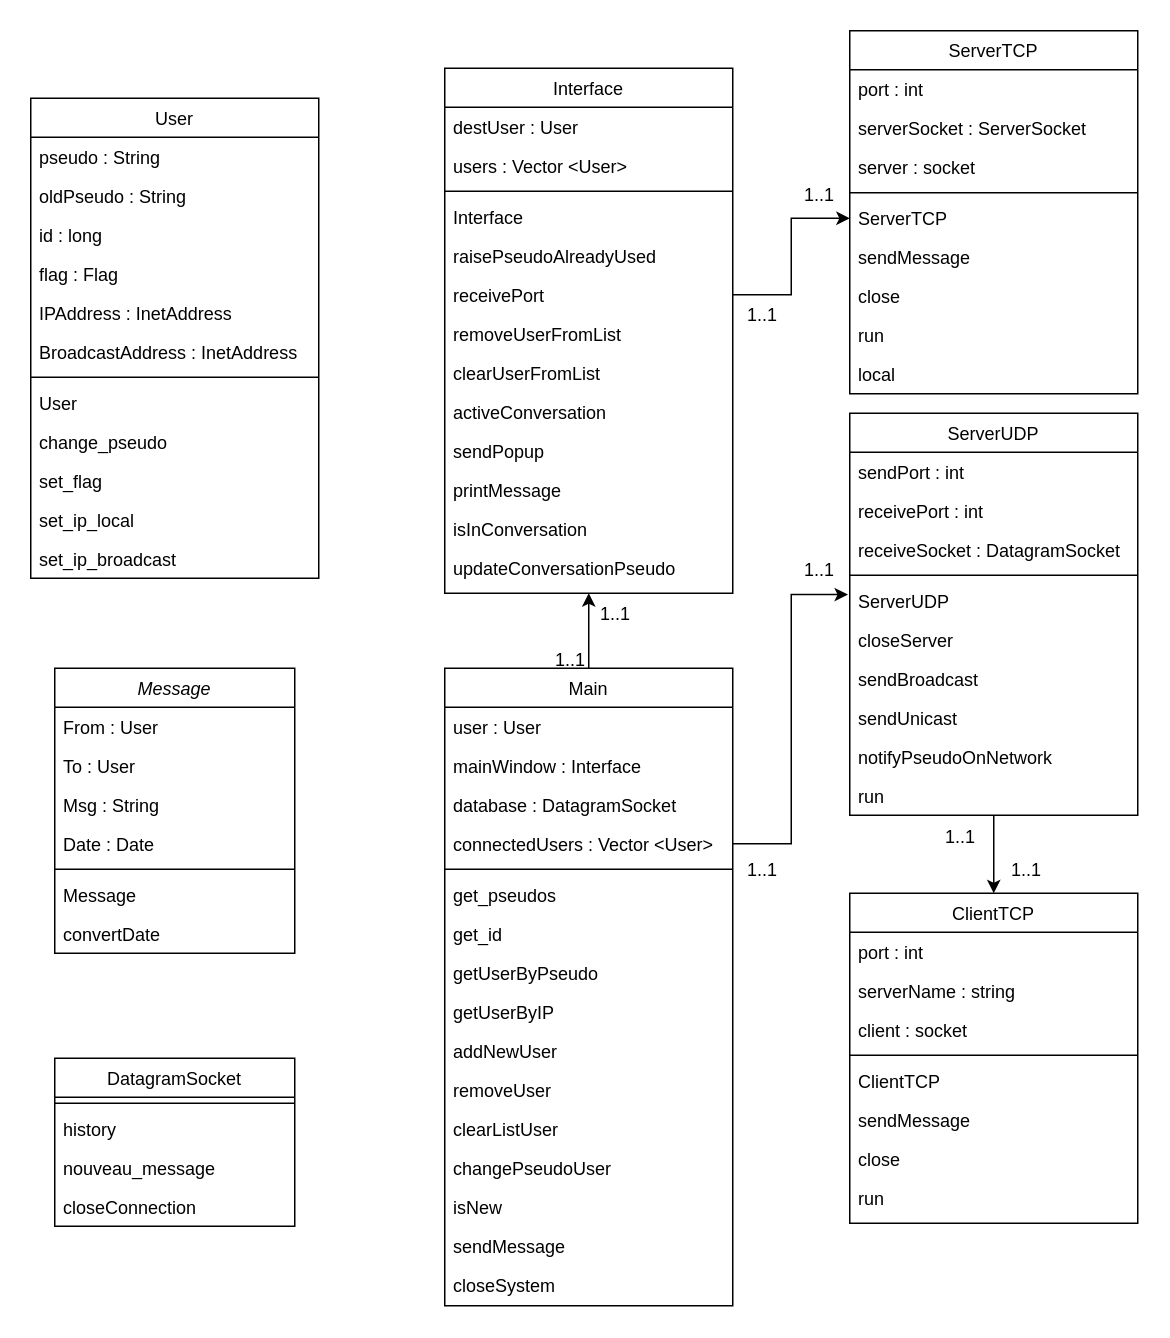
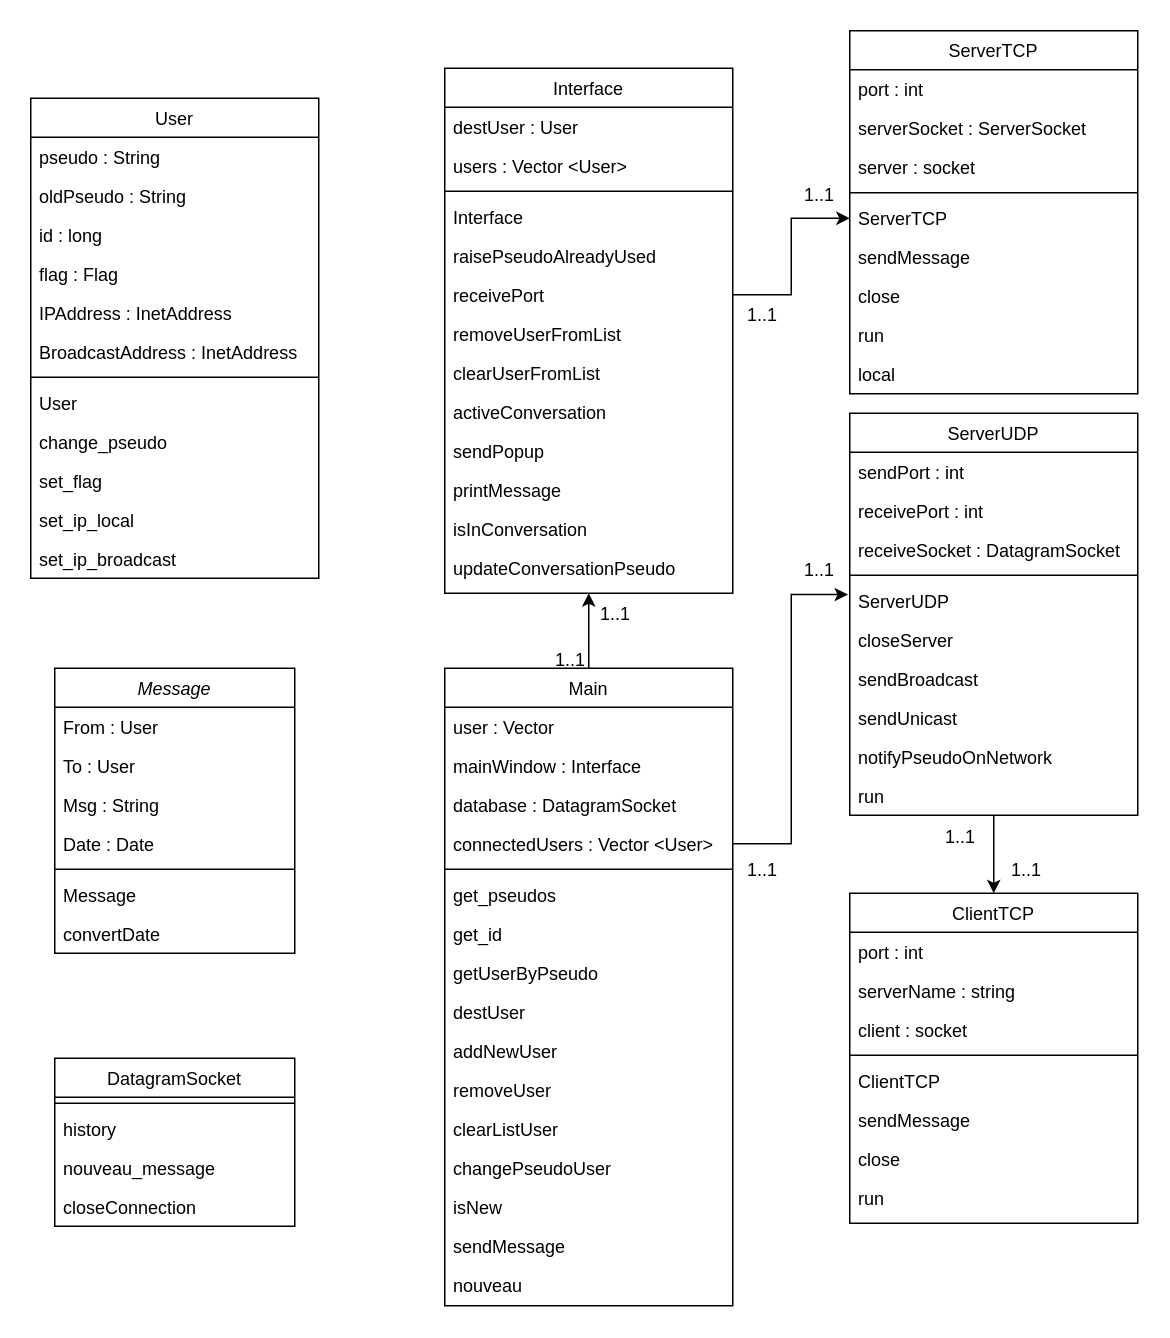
node "user : User": label "user : User" -> "user : Vector"
node "getUserByIP": label "getUserByIP" -> "destUser"
node "closeSystem": label "closeSystem" -> "nouveau"
